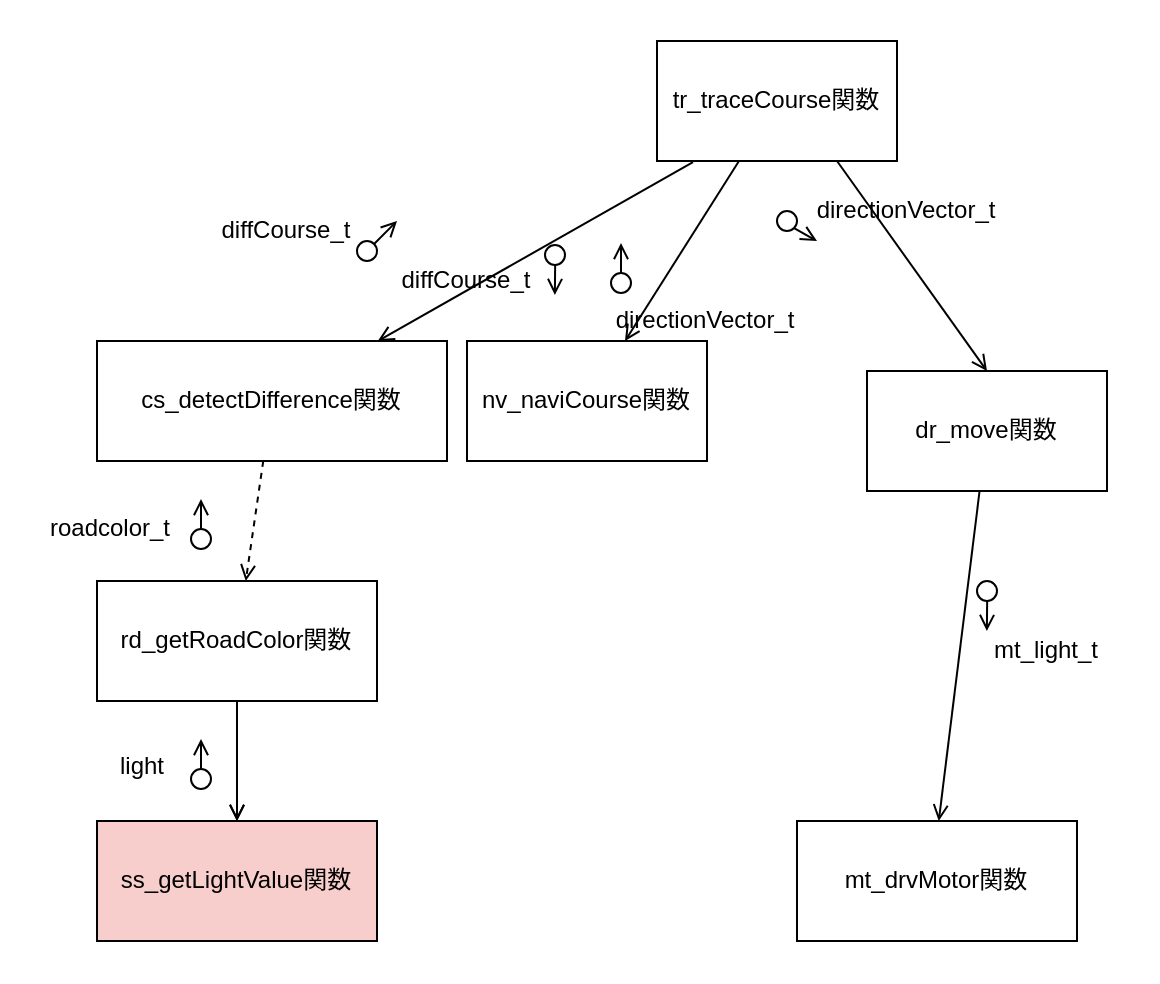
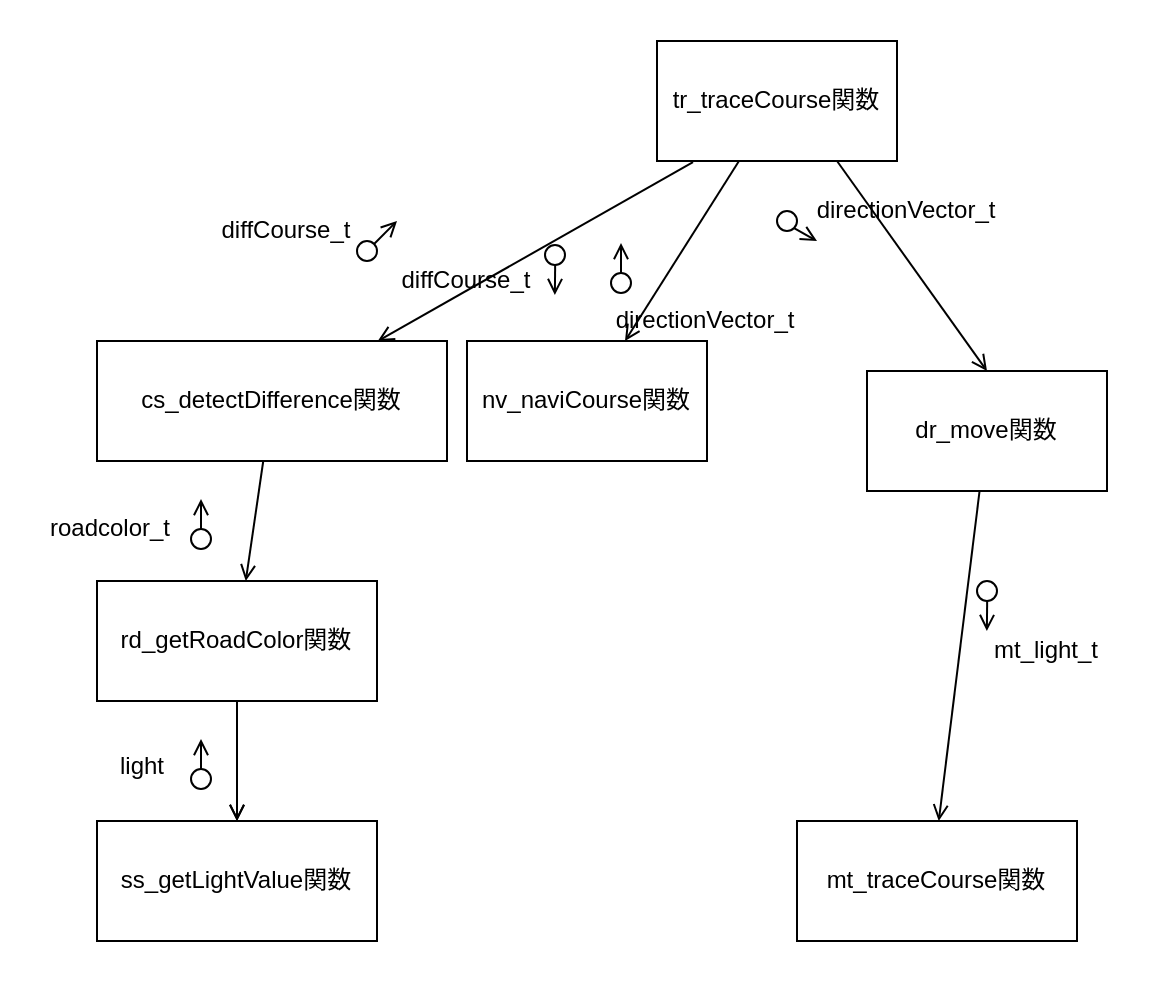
edge "cs_detectDifference関数" -> "rd_getRoadColor関数": style dashed -> solid
node "ss_getLightValue関数": fillcolor #f8cecc -> #ffffff
node "mt_drvMotor関数": label "mt_drvMotor関数" -> "mt_traceCourse関数"
